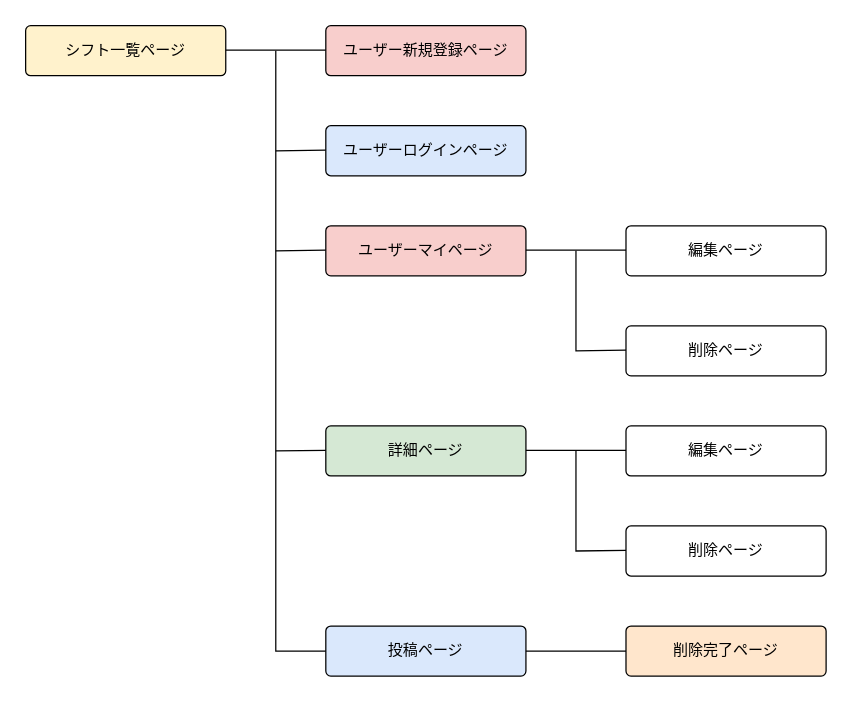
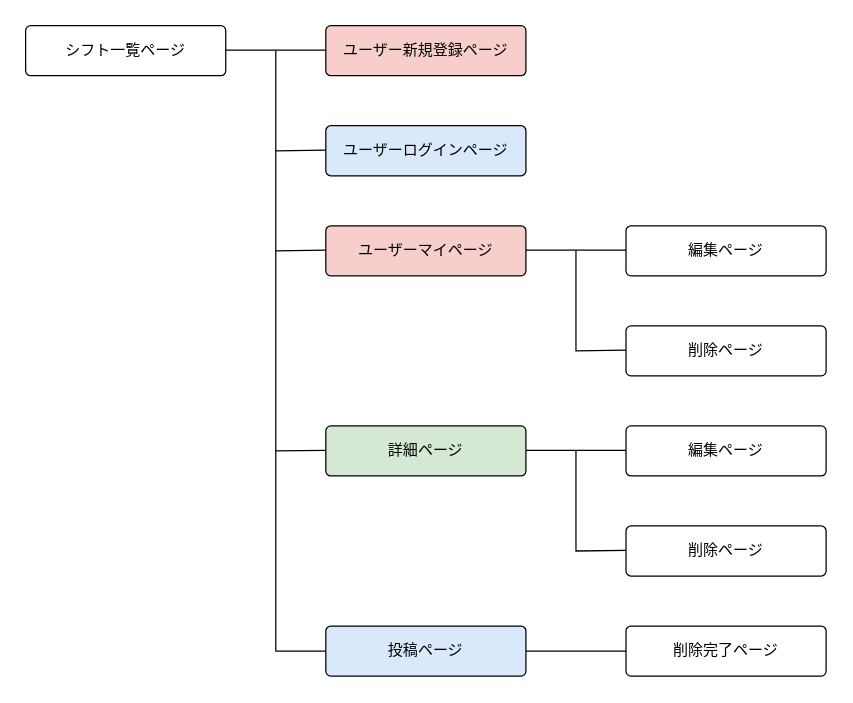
node "シフト一覧ページ": fillcolor #fff2cc -> #ffffff
node "削除完了ページ": fillcolor #ffe6cc -> #ffffff
